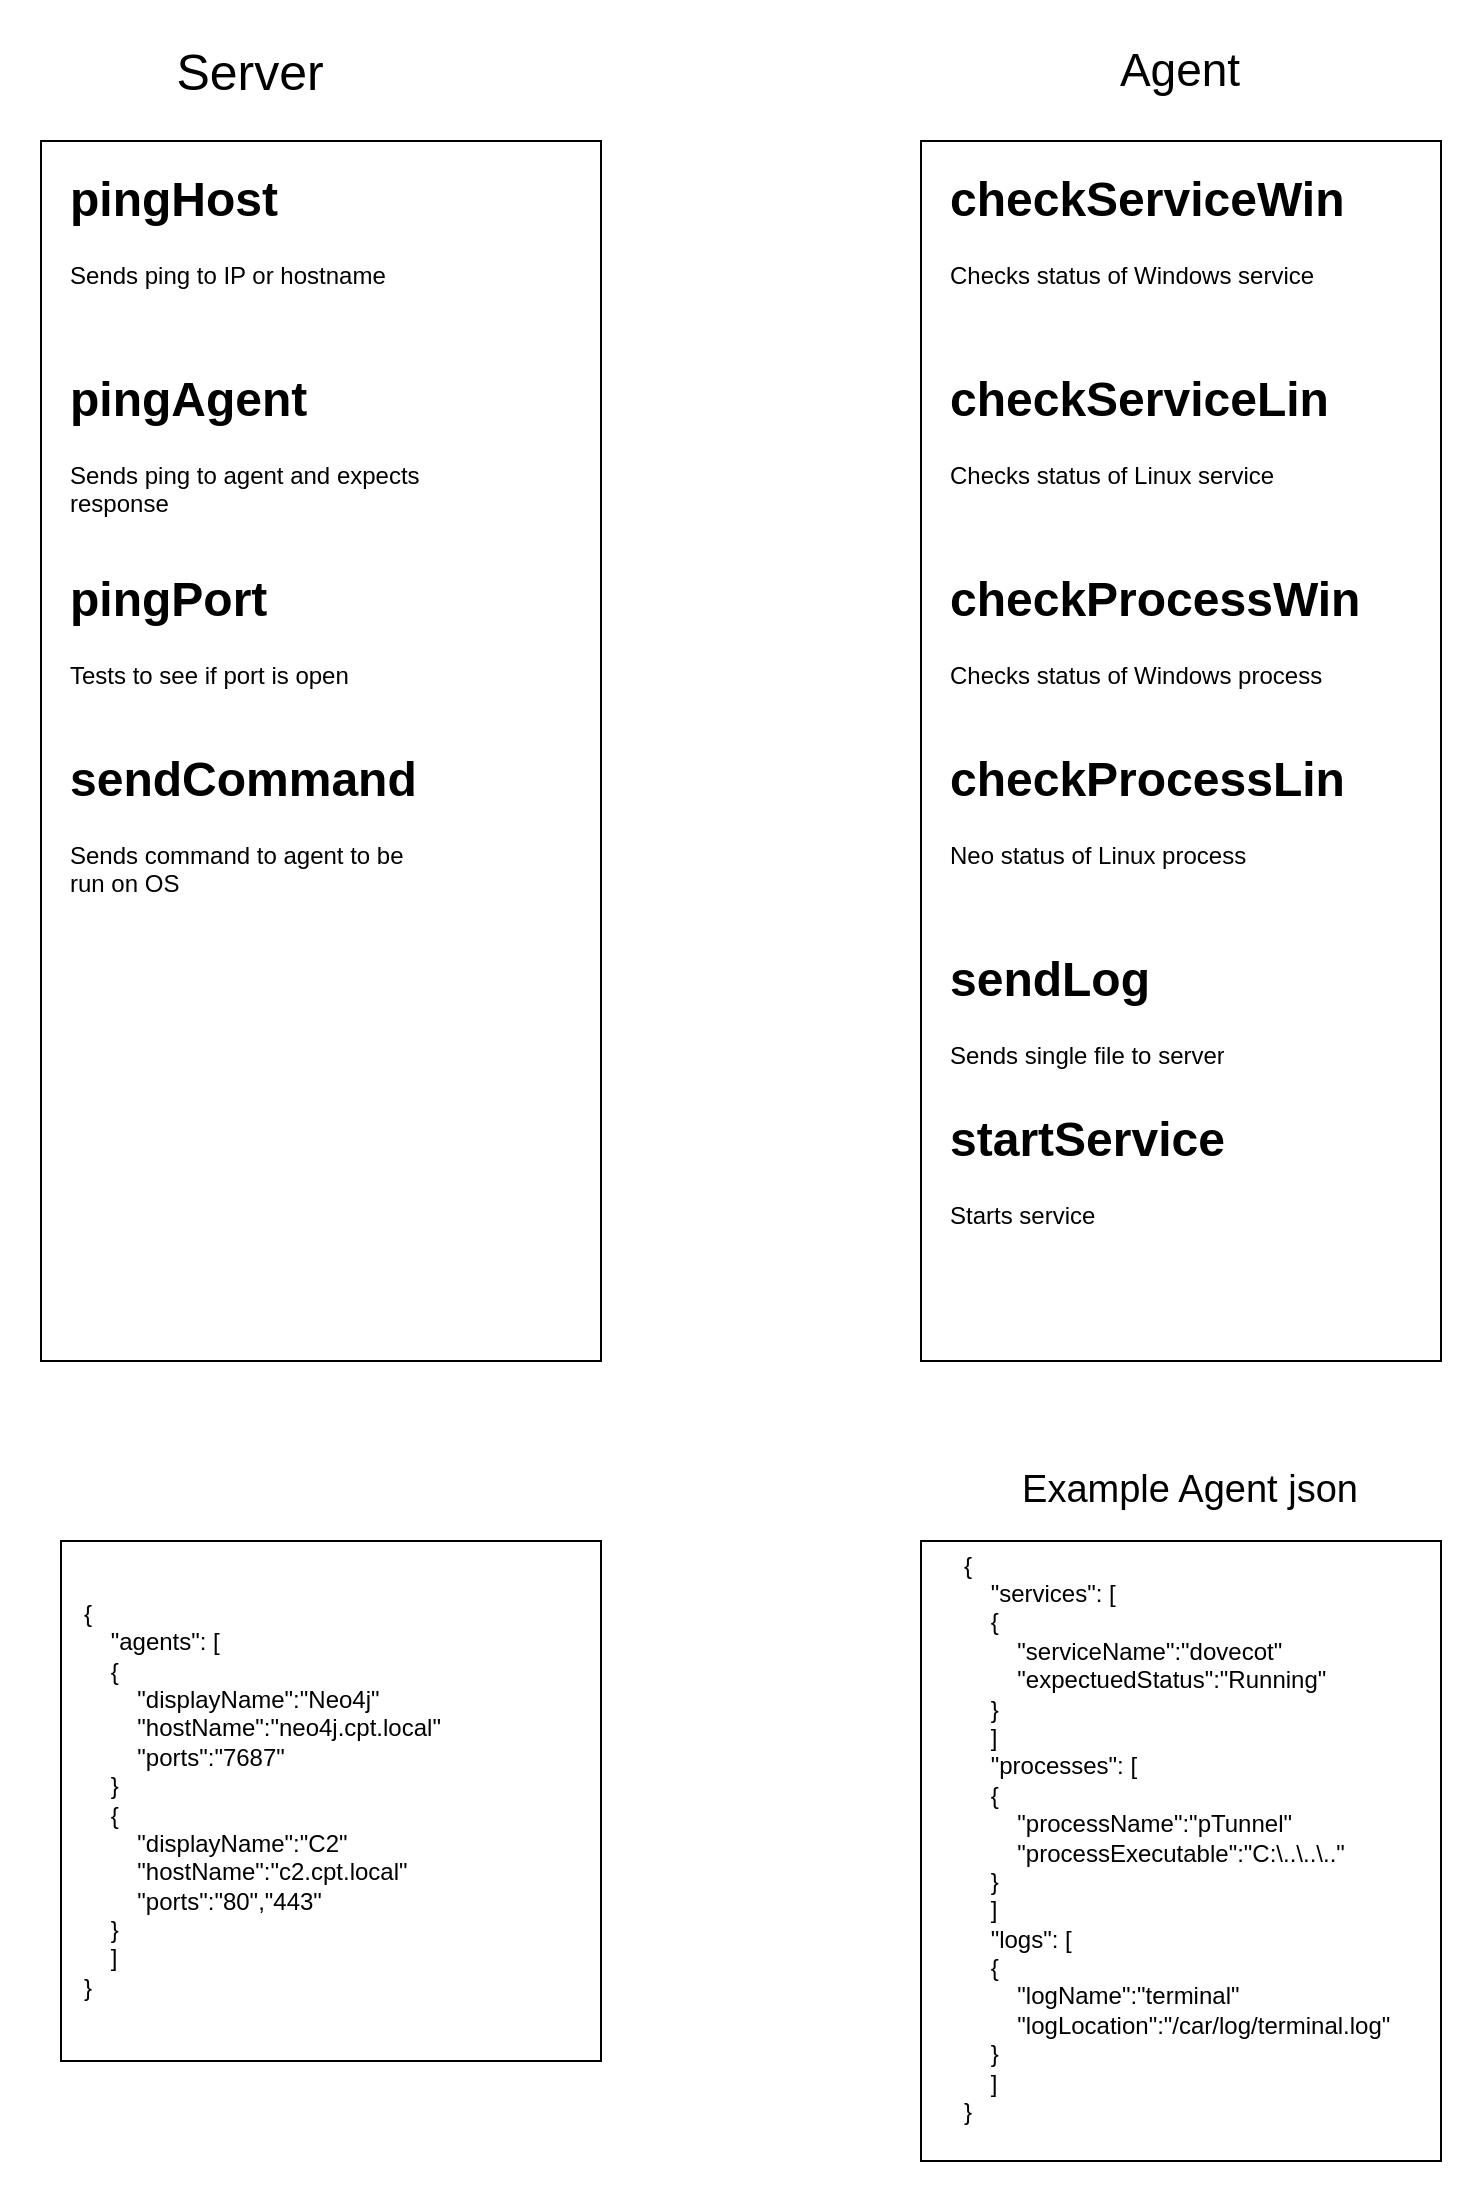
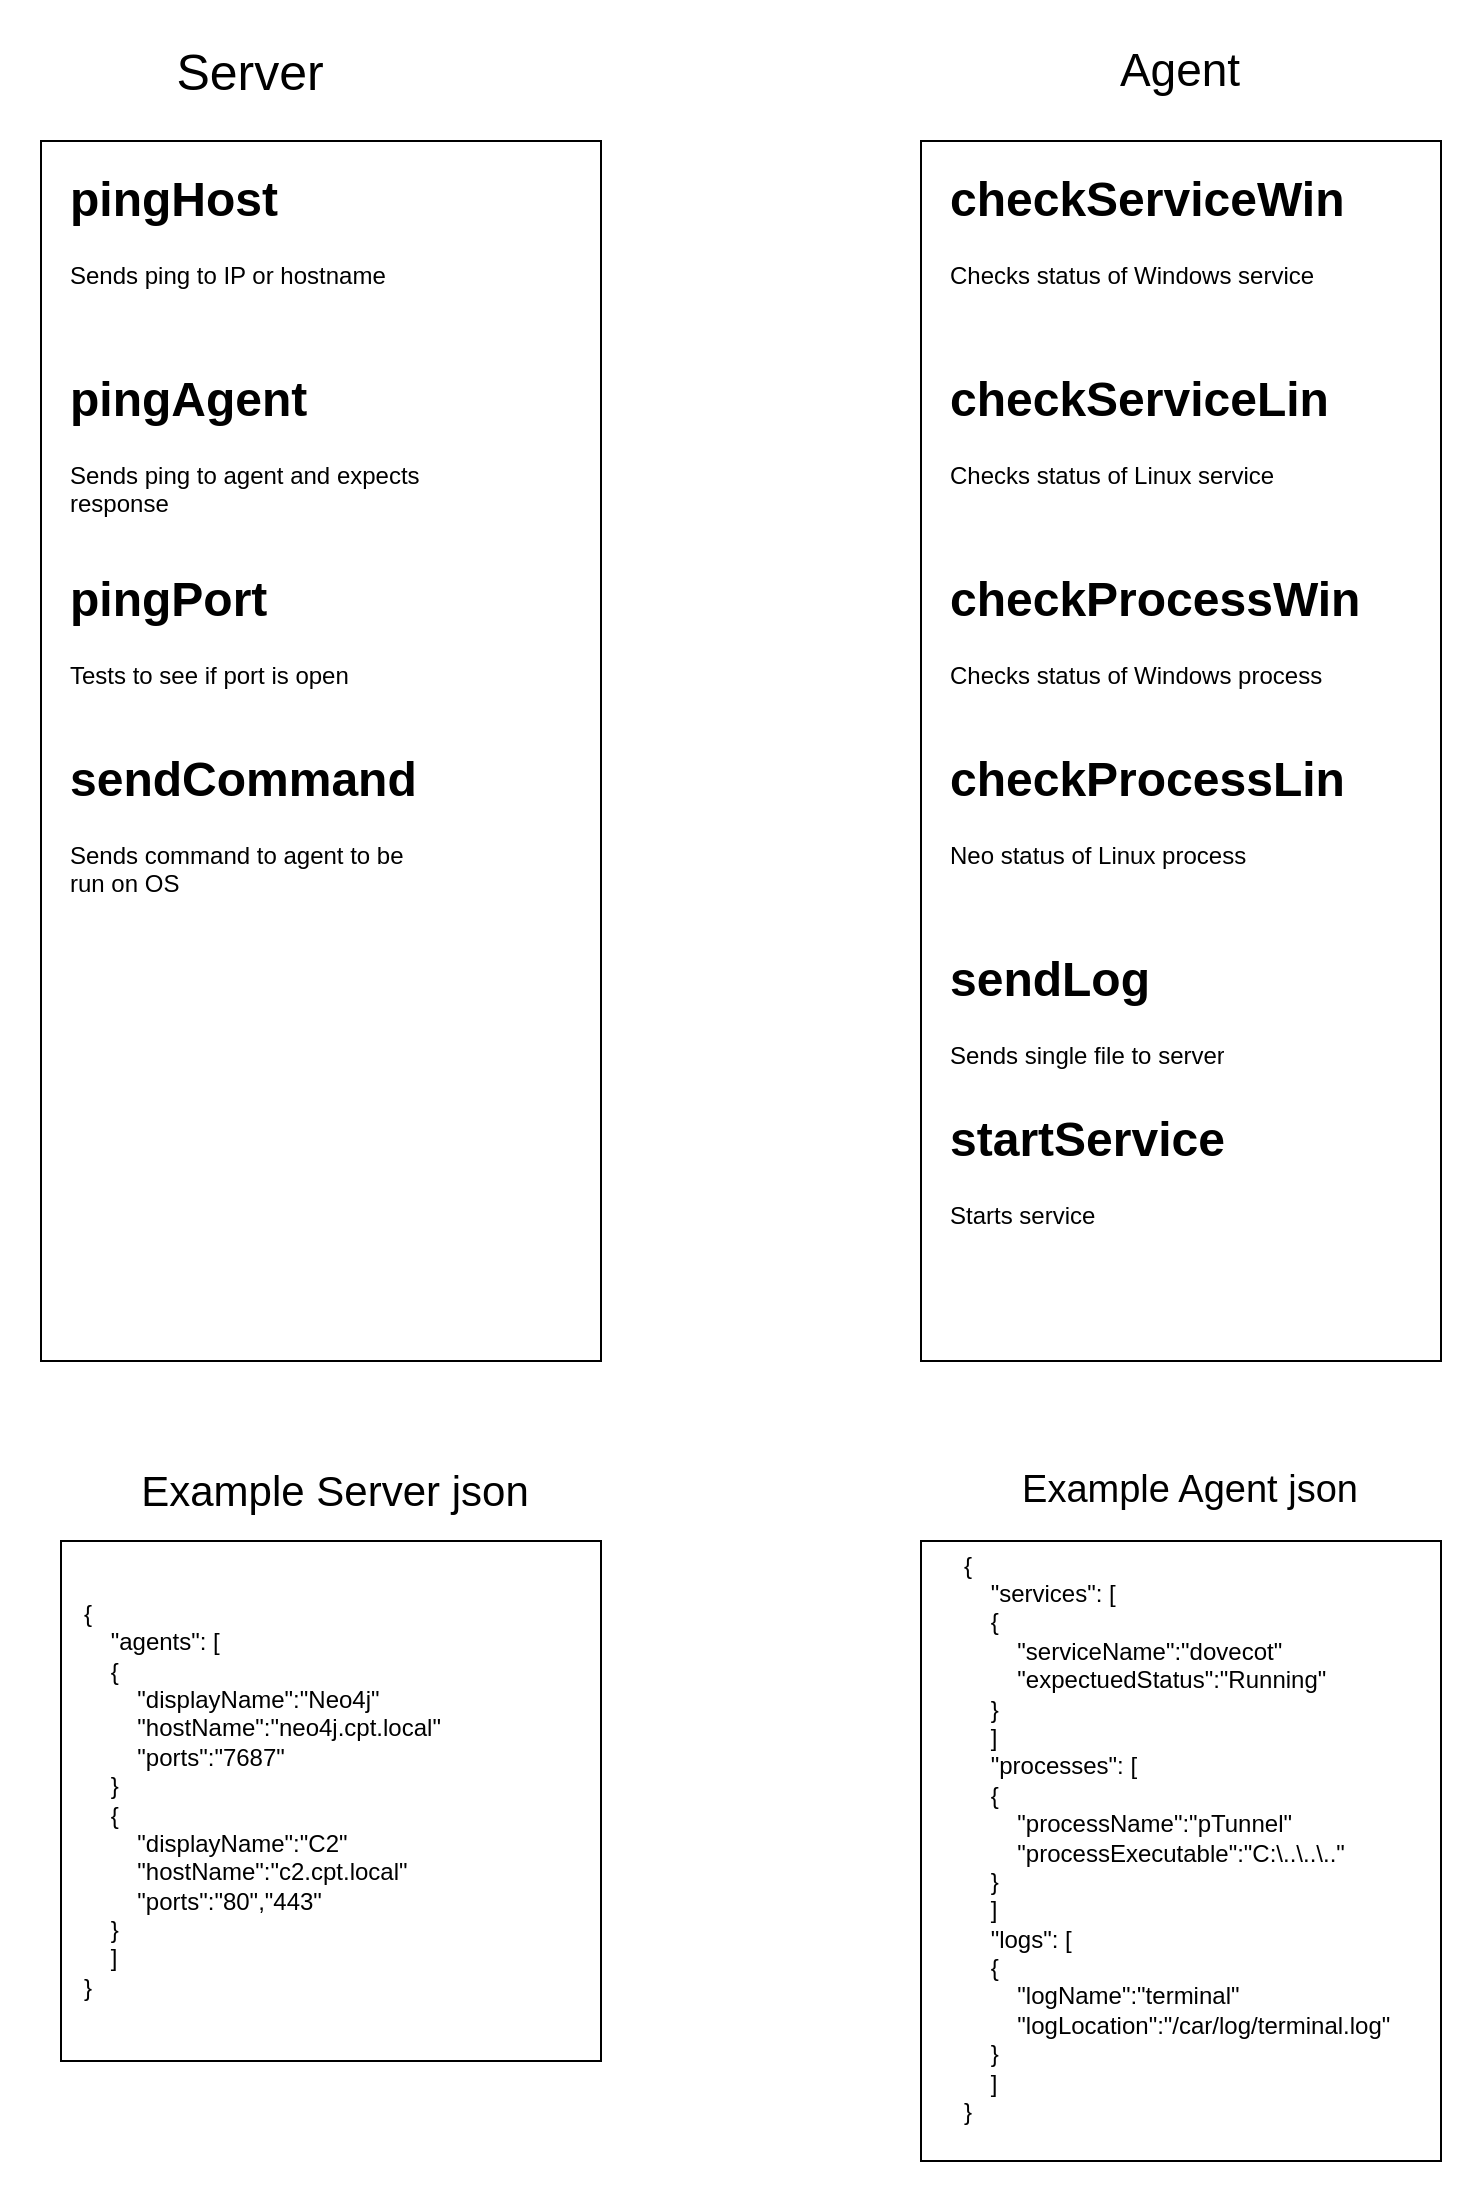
node "Example Server json": added
